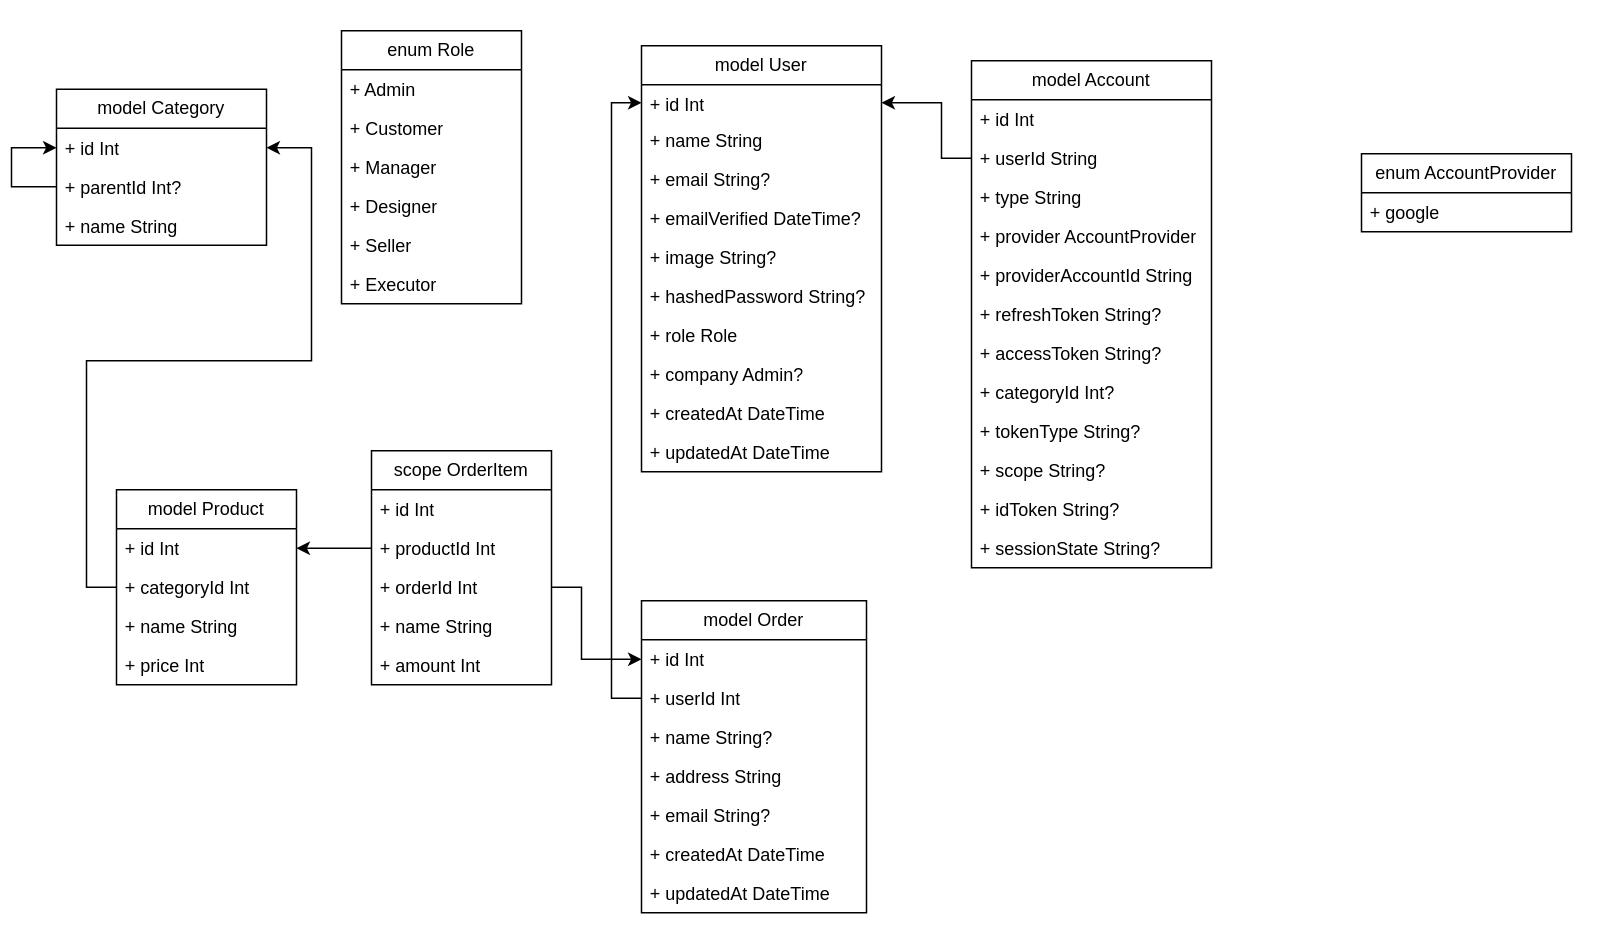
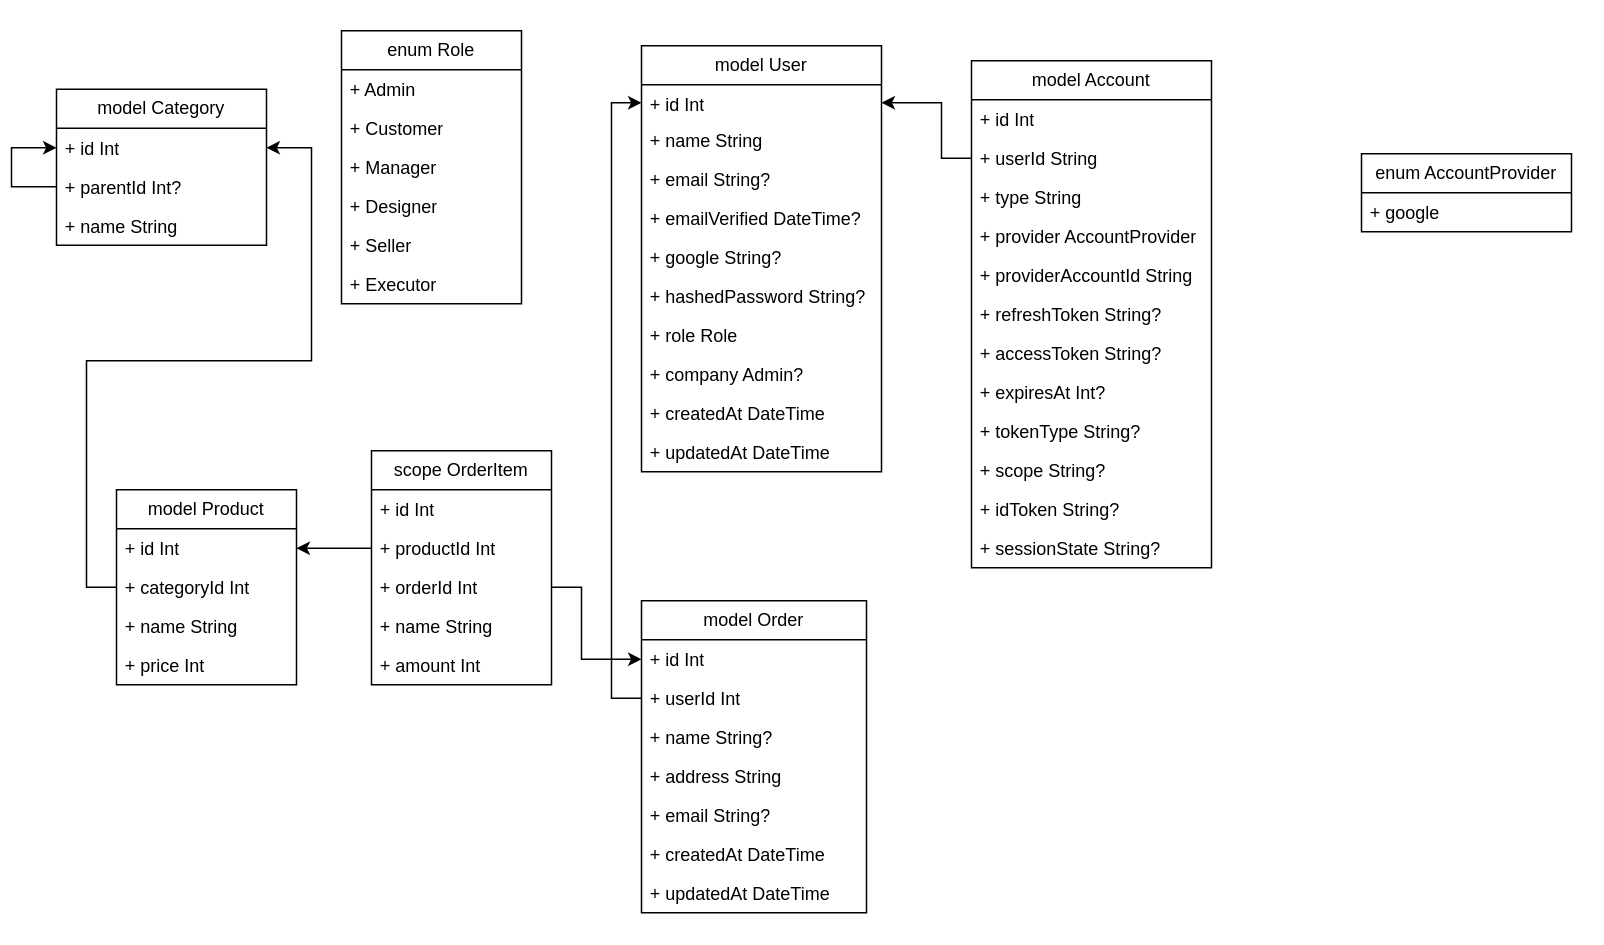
node "+ image String?": label "+ image String?" -> "+ google String?"
node "+ categoryId Int?": label "+ categoryId Int?" -> "+ expiresAt Int?"
